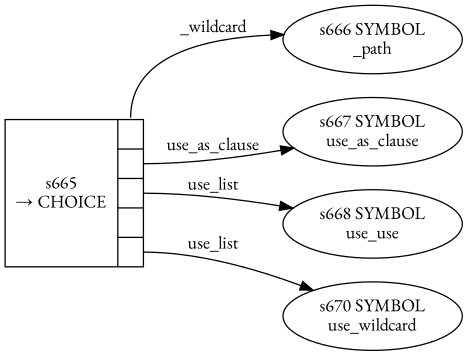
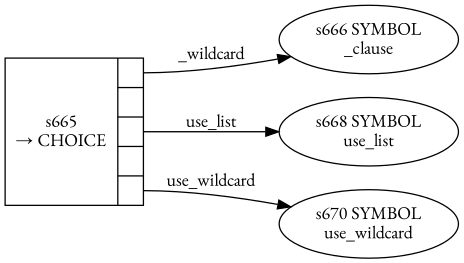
node "s666 SYMBOL _path": label "s666 SYMBOL _path" -> "s666 SYMBOL _clause"
node "s667 SYMBOL use_as_clause": removed
node "s668 SYMBOL use_use": label "s668 SYMBOL use_use" -> "s668 SYMBOL use_list"
edge "s665" -> "s670 SYMBOL use_wildcard": label "use_list" -> "use_wildcard"
